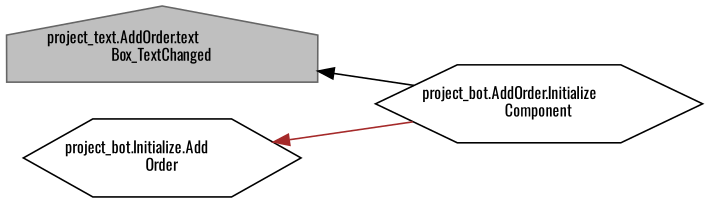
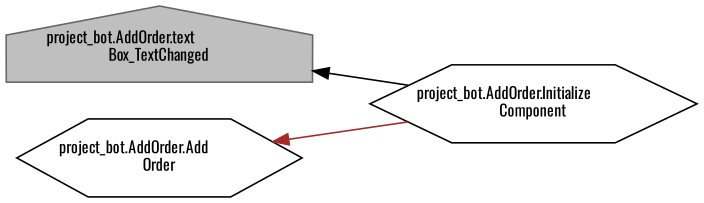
node "project_text.AddOrder.text Box_TextChanged": label "project_text.AddOrder.text Box_TextChanged" -> "project_bot.AddOrder.text Box_TextChanged"
node "project_bot.Initialize.Add Order": label "project_bot.Initialize.Add Order" -> "project_bot.AddOrder.Add Order"
